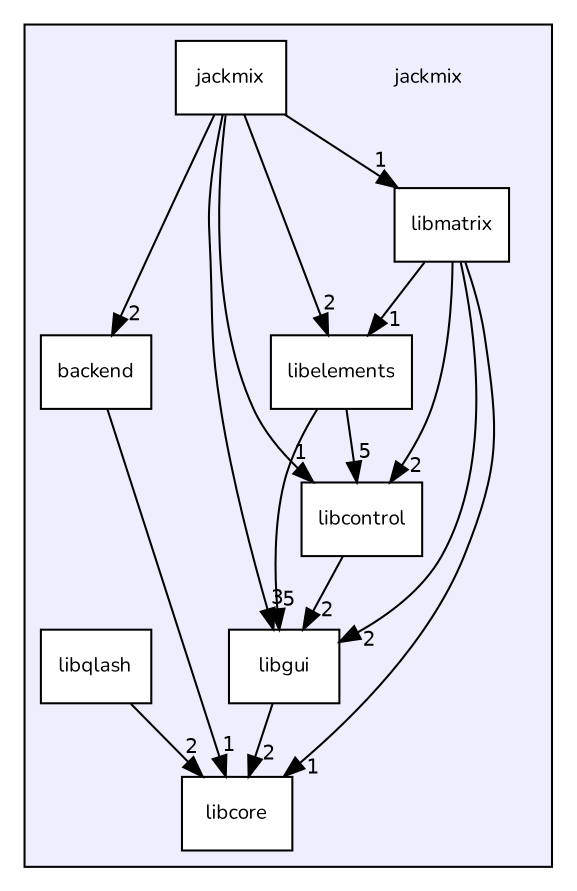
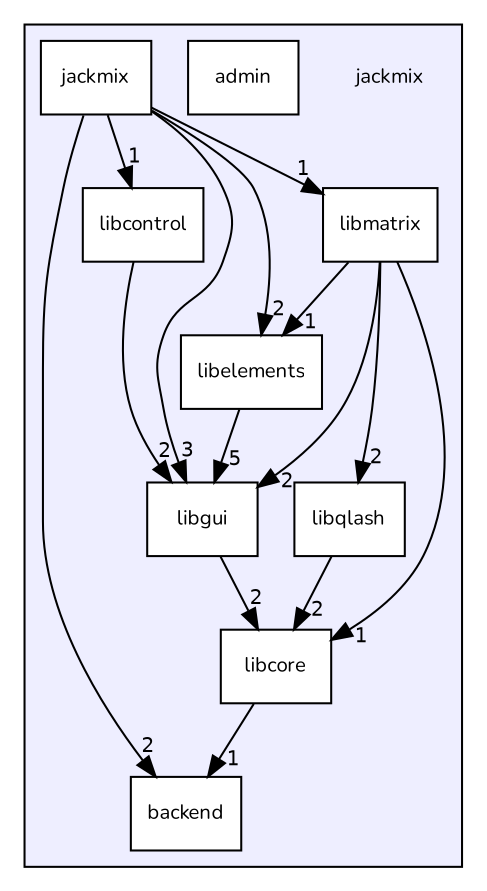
node "admin": added
edge "libmatrix" -> "libcontrol": now "libmatrix" -> "libqlash"
edge "libelements" -> "libcontrol": removed
edge "backend" -> "libcore": reversed
